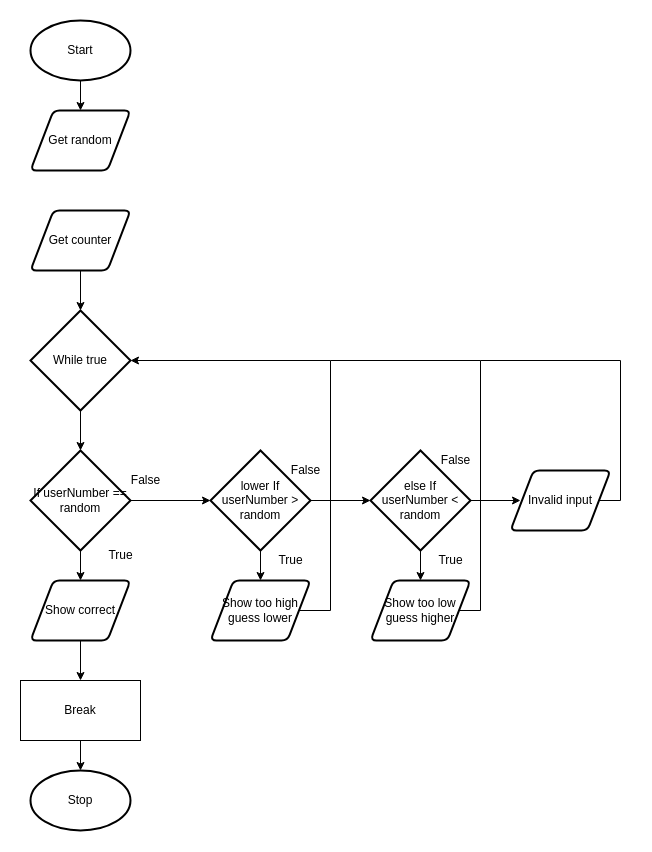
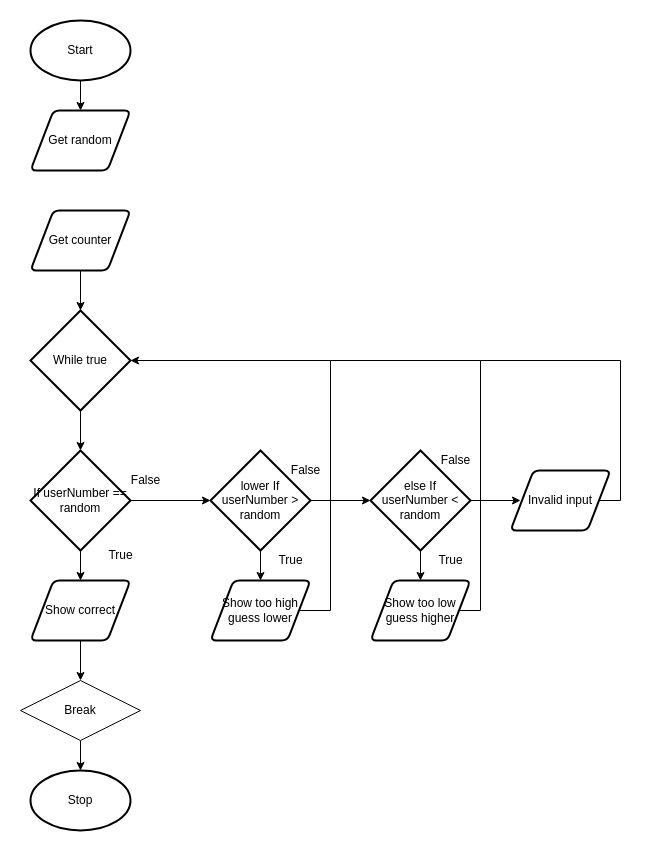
node "Break": shape rectangle -> diamond
